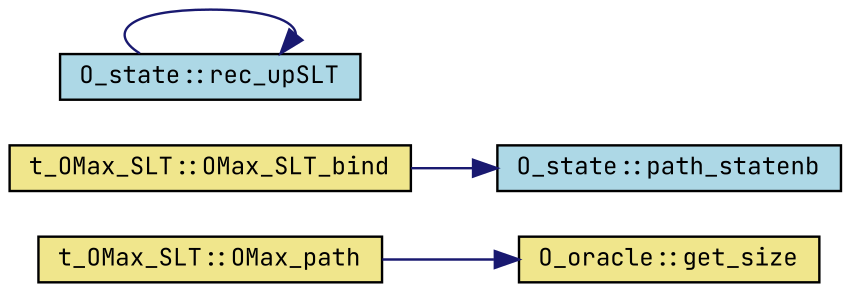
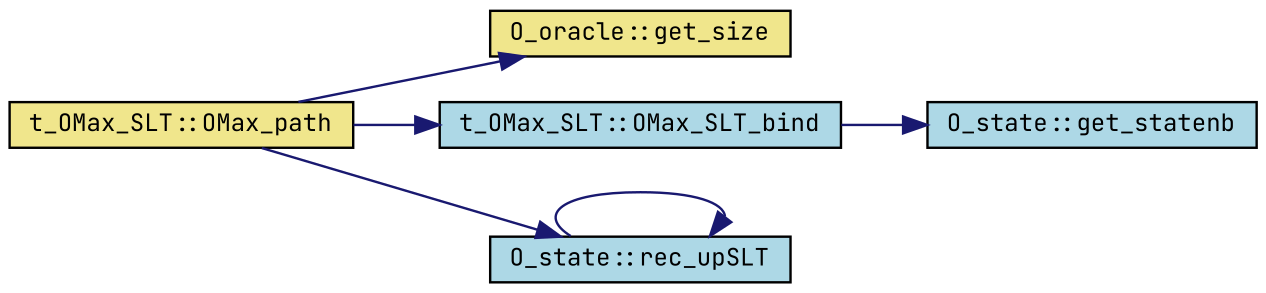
edge "t_OMax_SLT::OMax_path" -> "t_OMax_SLT::OMax_SLT_bind": added
node "t_OMax_SLT::OMax_SLT_bind": fillcolor khaki -> lightblue
node "O_state::path_statenb": label "O_state::path_statenb" -> "O_state::get_statenb"
edge "t_OMax_SLT::OMax_path" -> "O_state::rec_upSLT": added
